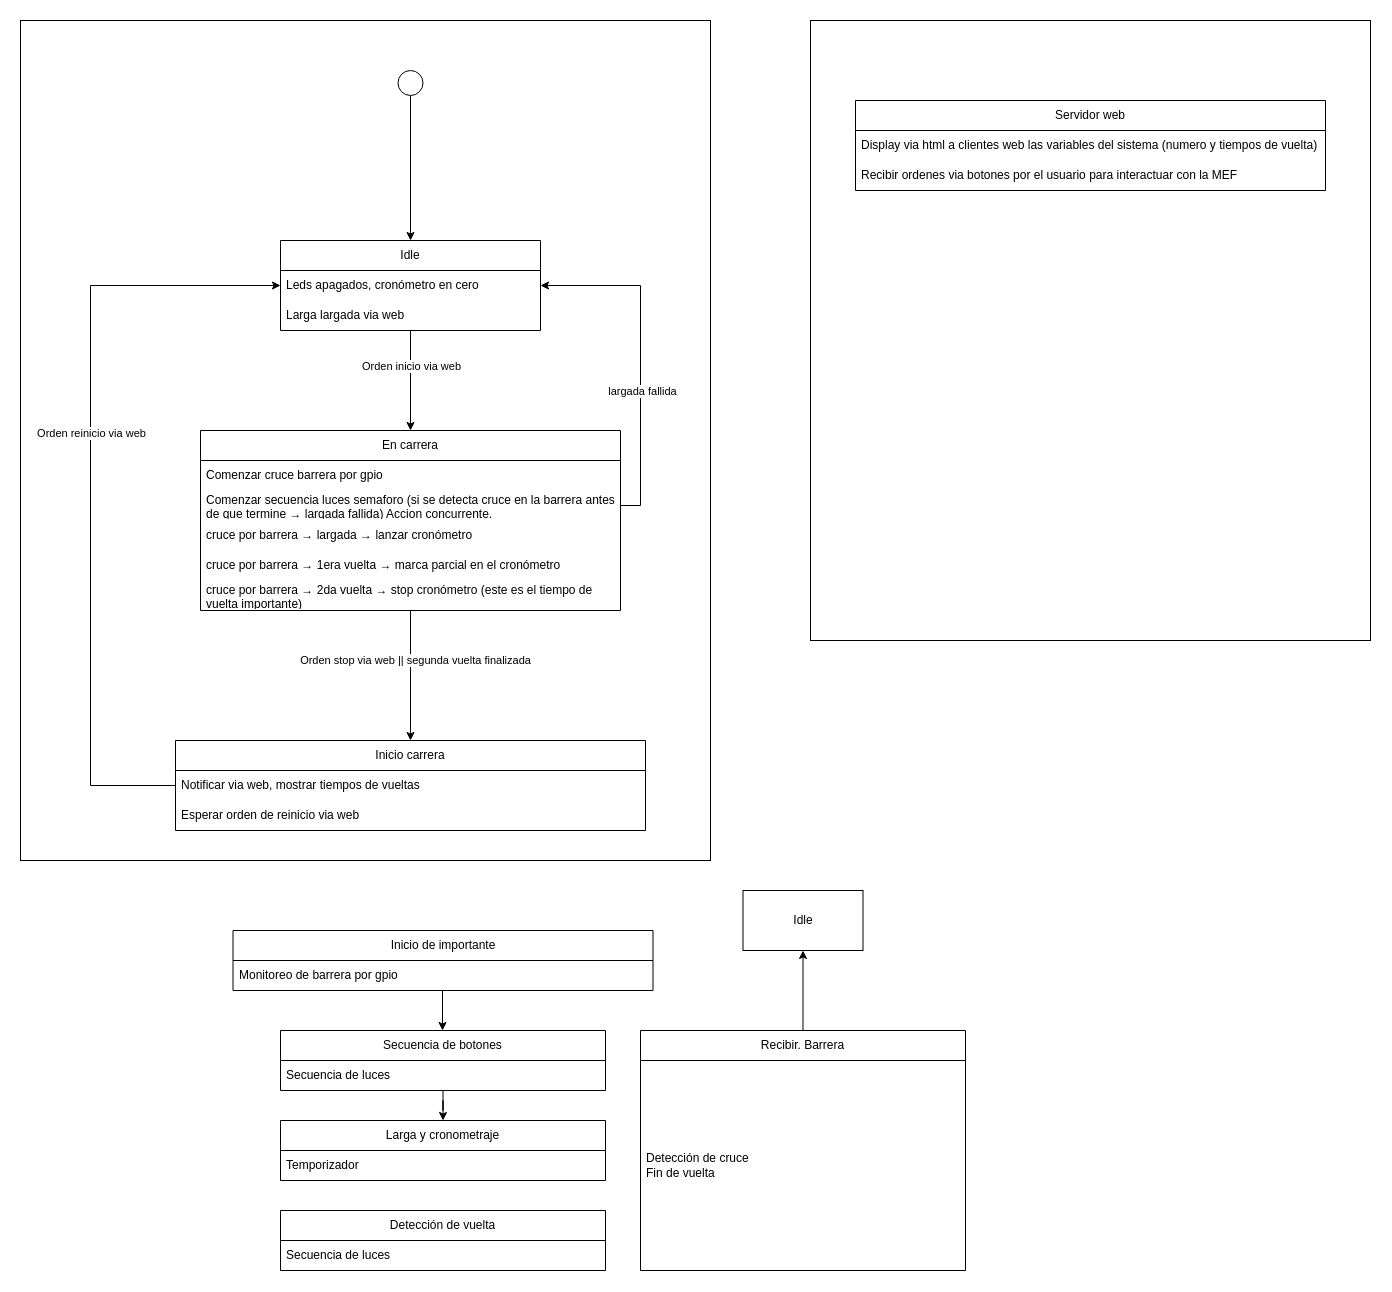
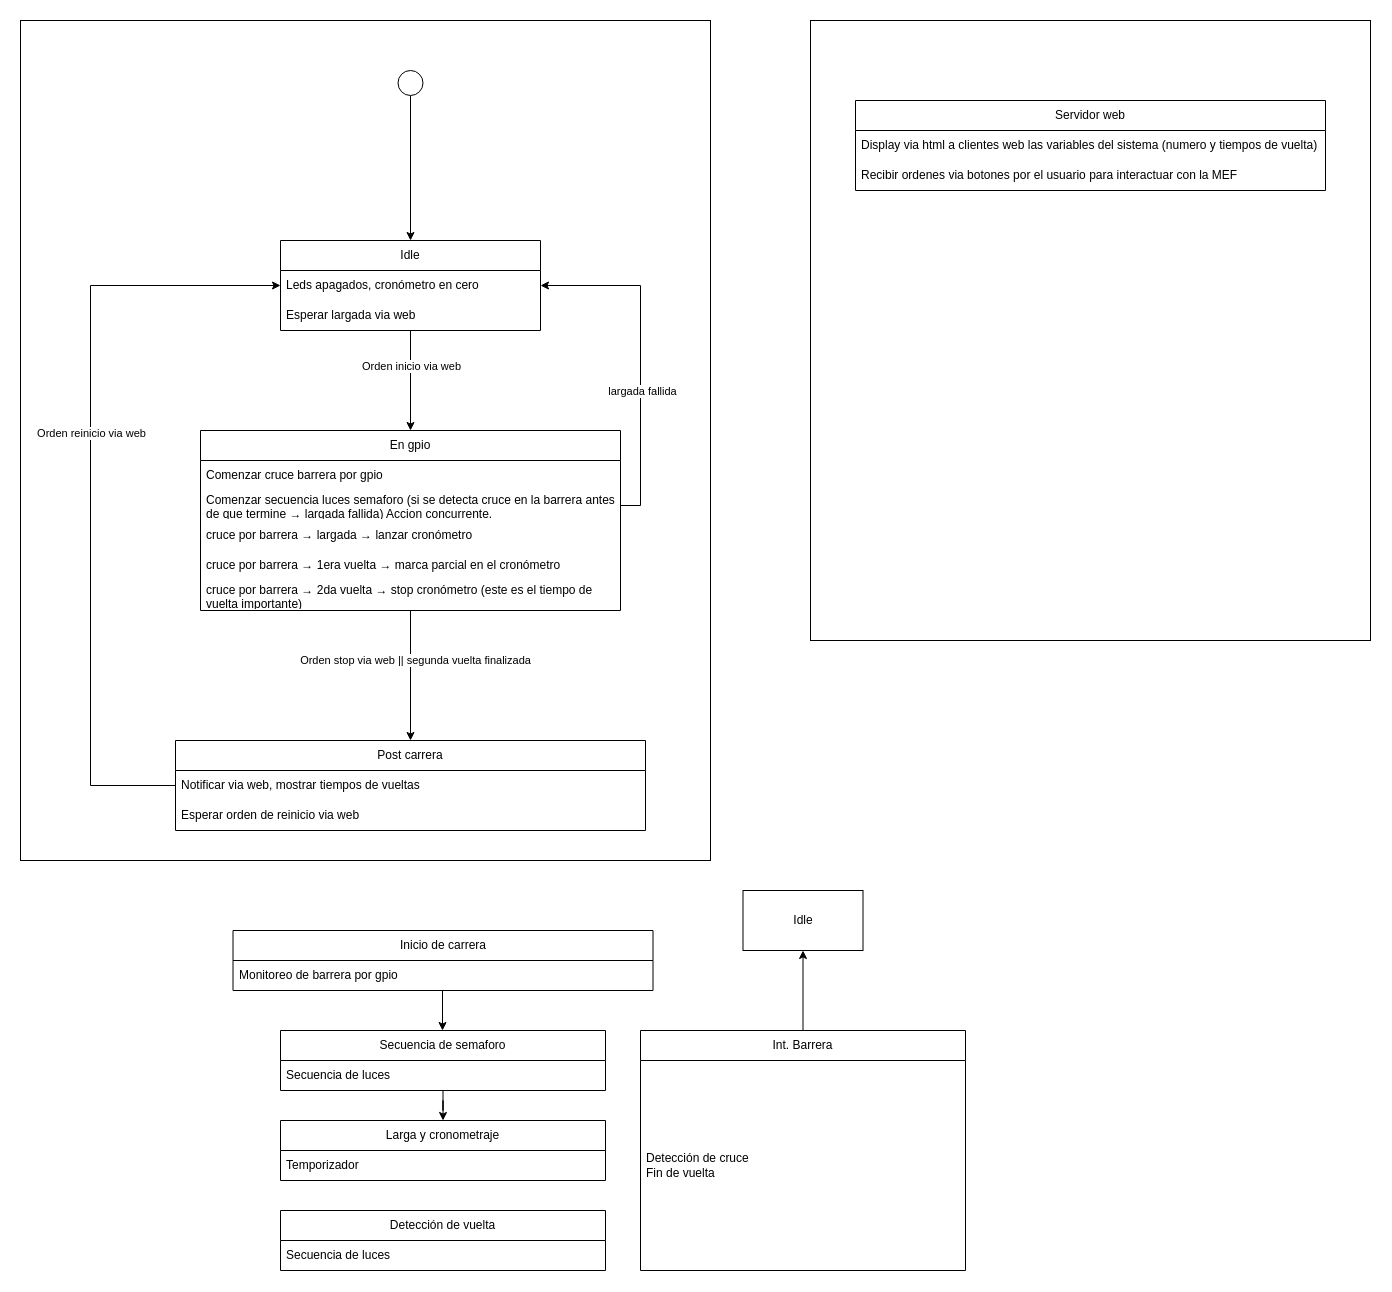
node "Larga largada via web": label "Larga largada via web" -> "Esperar largada via web"
node "En carrera": label "En carrera" -> "En gpio"
node "Inicio carrera": label "Inicio carrera" -> "Post carrera"
node "Inicio de importante": label "Inicio de importante" -> "Inicio de carrera"
node "Secuencia de botones": label "Secuencia de botones" -> "Secuencia de semaforo"
node "Recibir. Barrera": label "Recibir. Barrera" -> "Int. Barrera"
